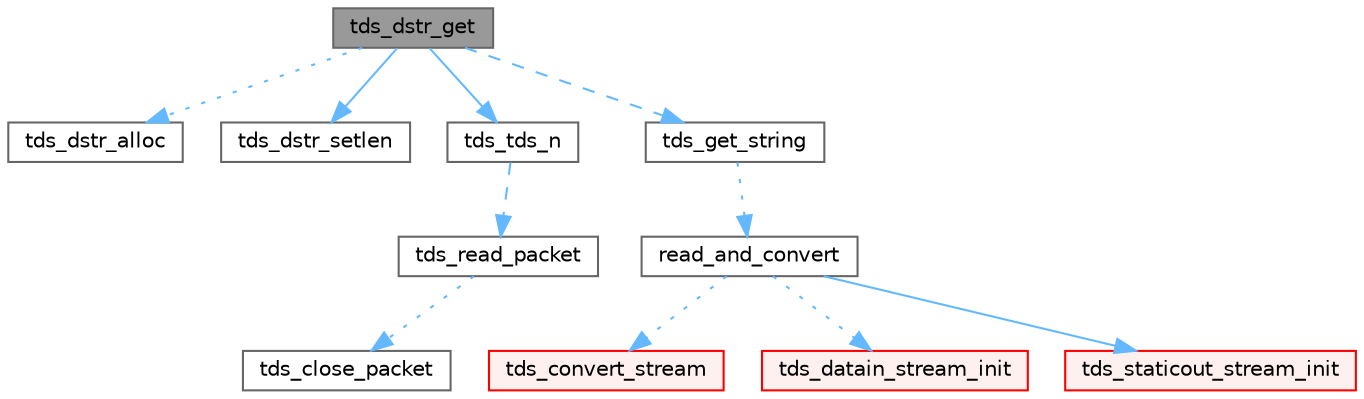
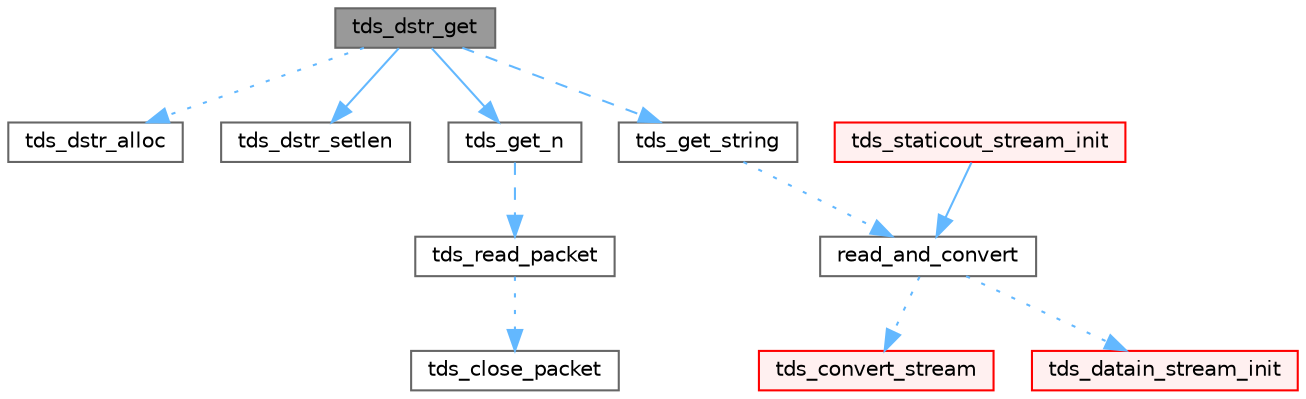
node "tds_tds_n": label "tds_tds_n" -> "tds_get_n"
edge "read_and_convert" -> "tds_staticout_stream_init": reversed
